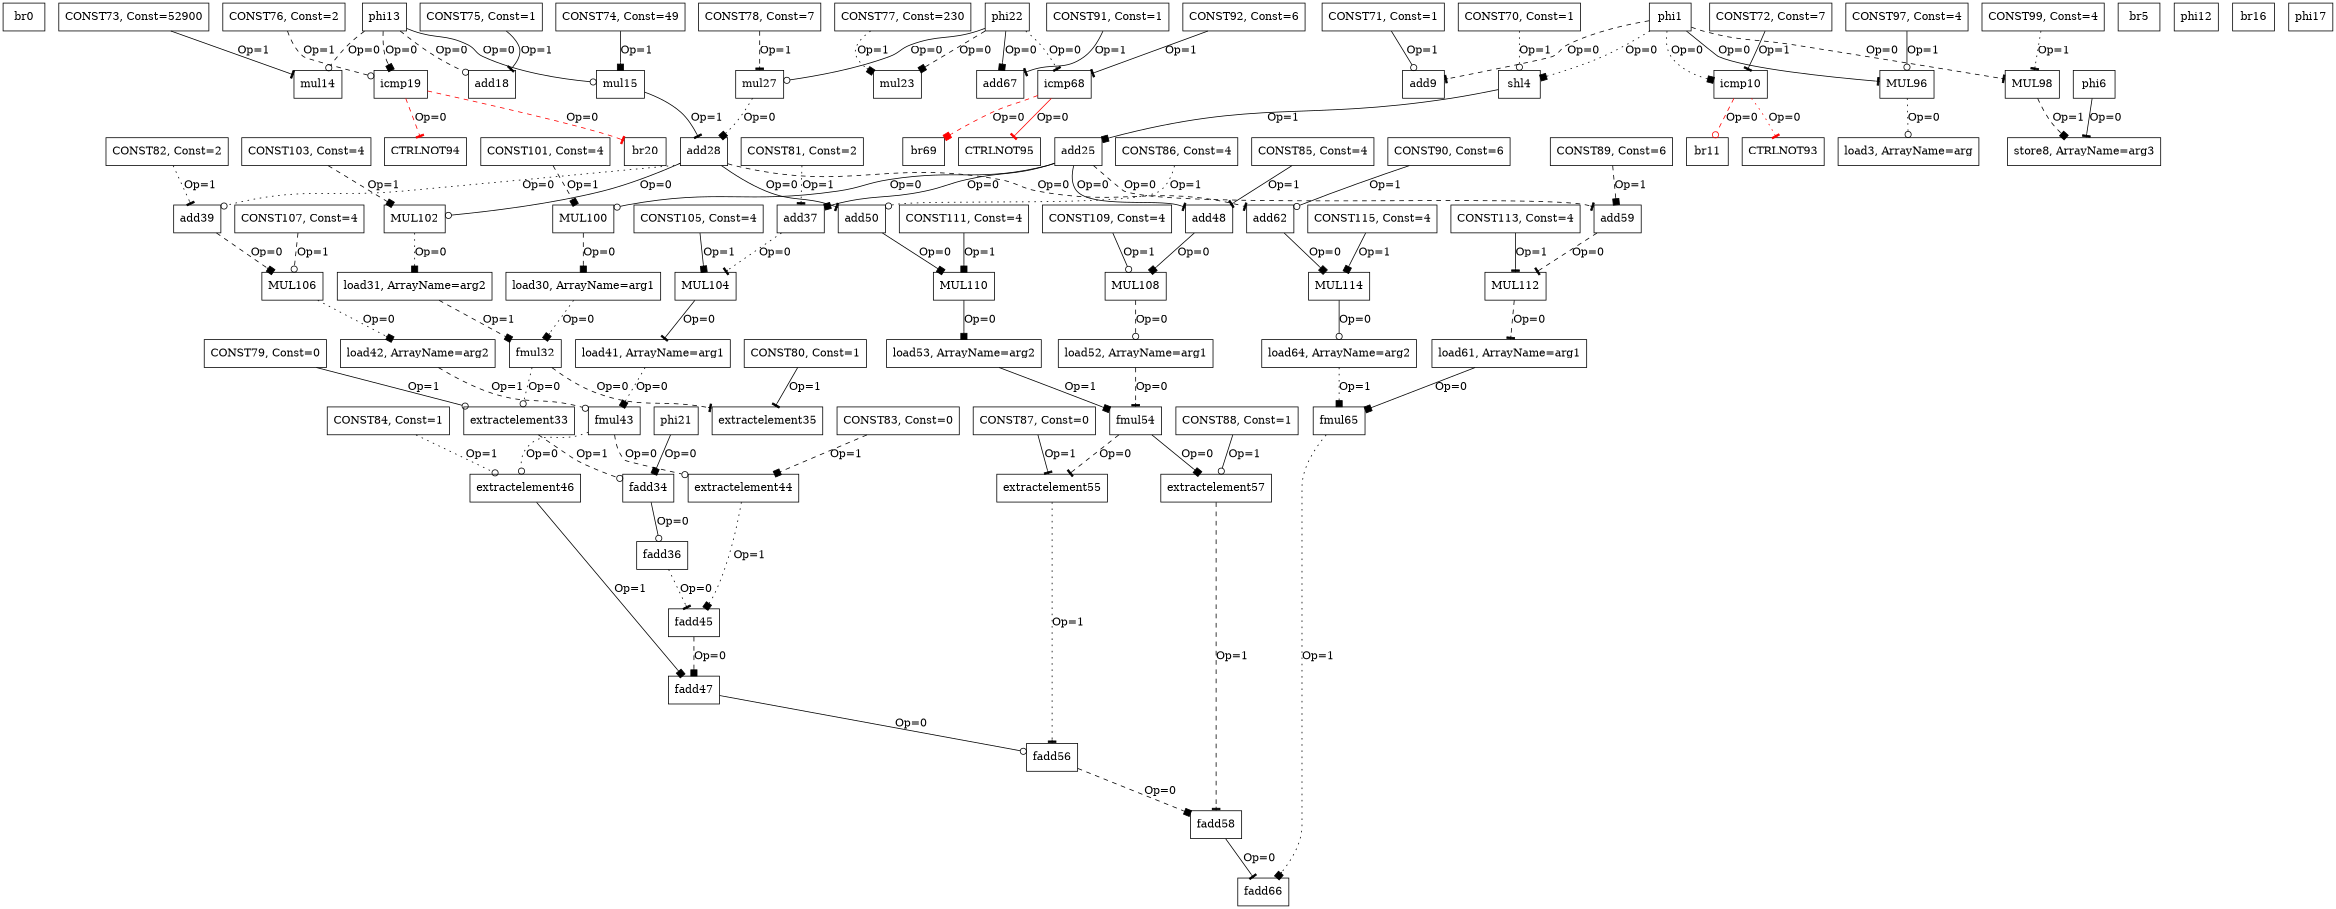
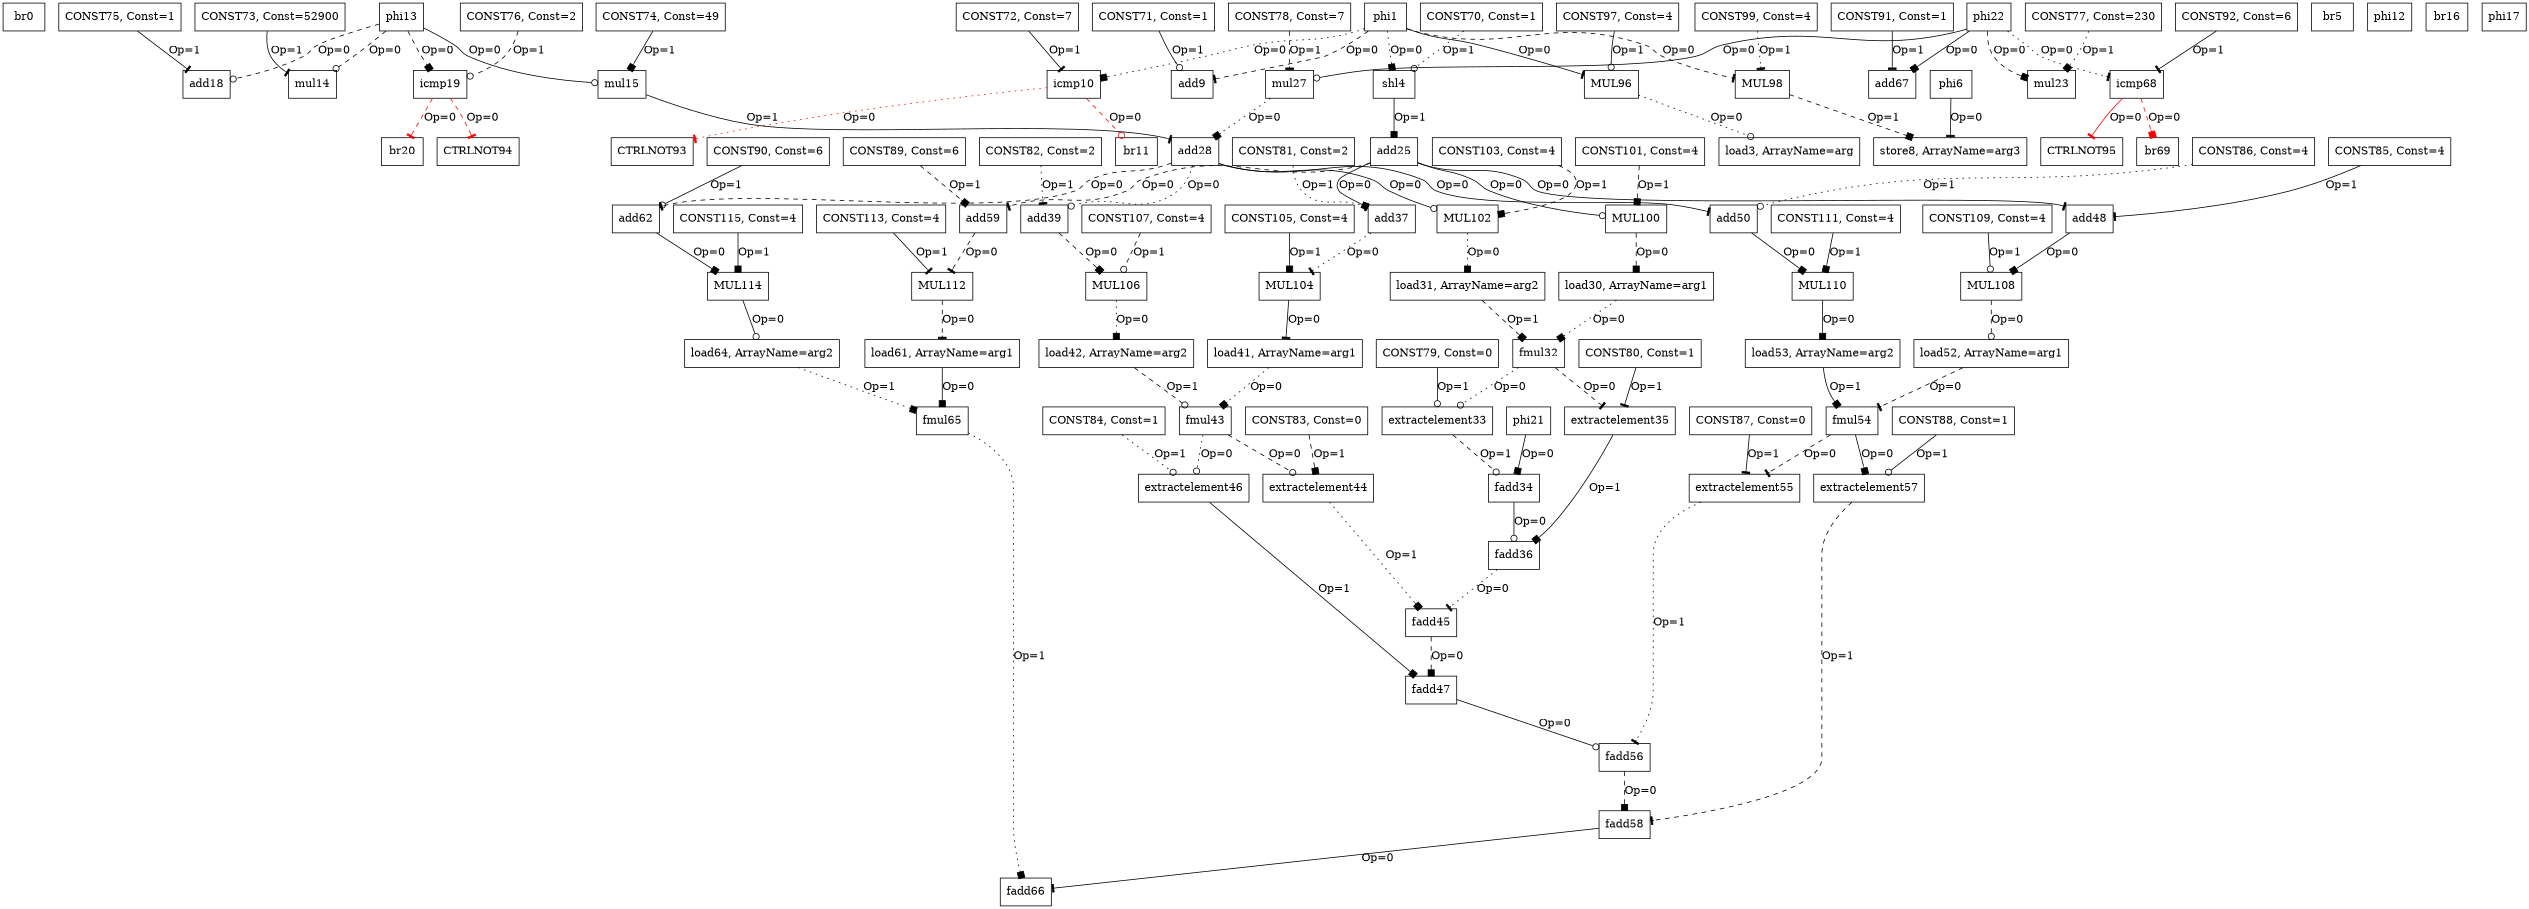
edge "extractelement35" -> "fadd36": added, label "Op=1"
